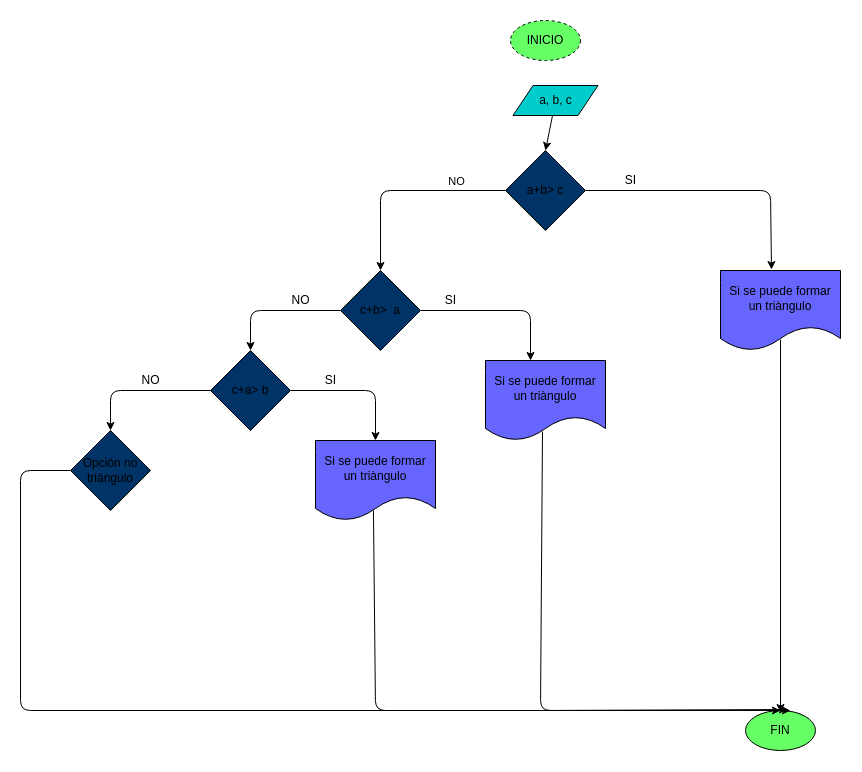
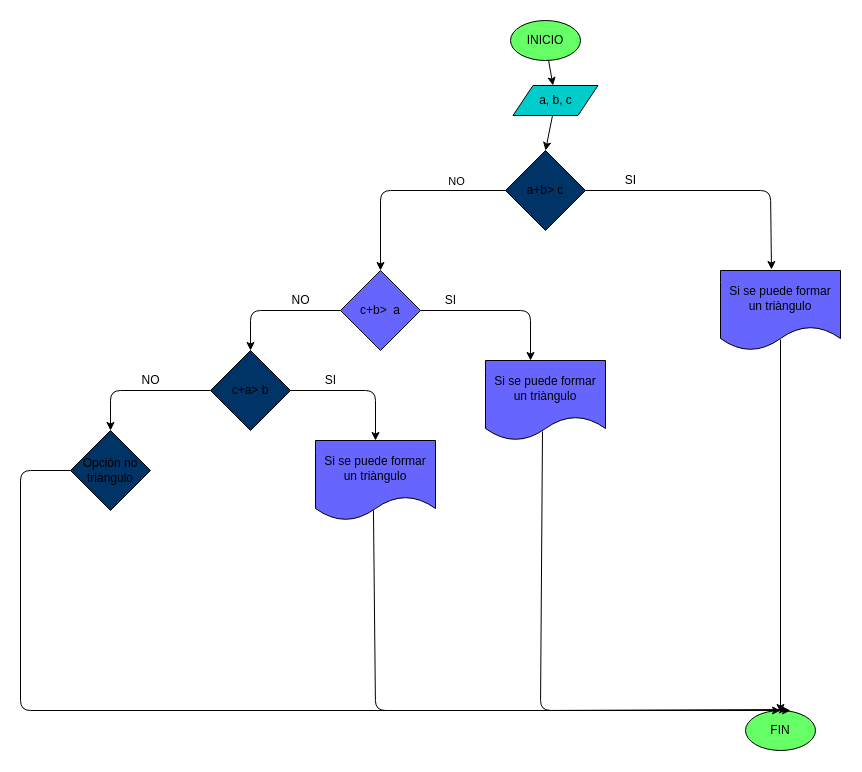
node "INICIO": style dashed -> solid
edge "INICIO" -> "a, b, c": added
node "c+b> a": fillcolor #003366 -> #6666ff
